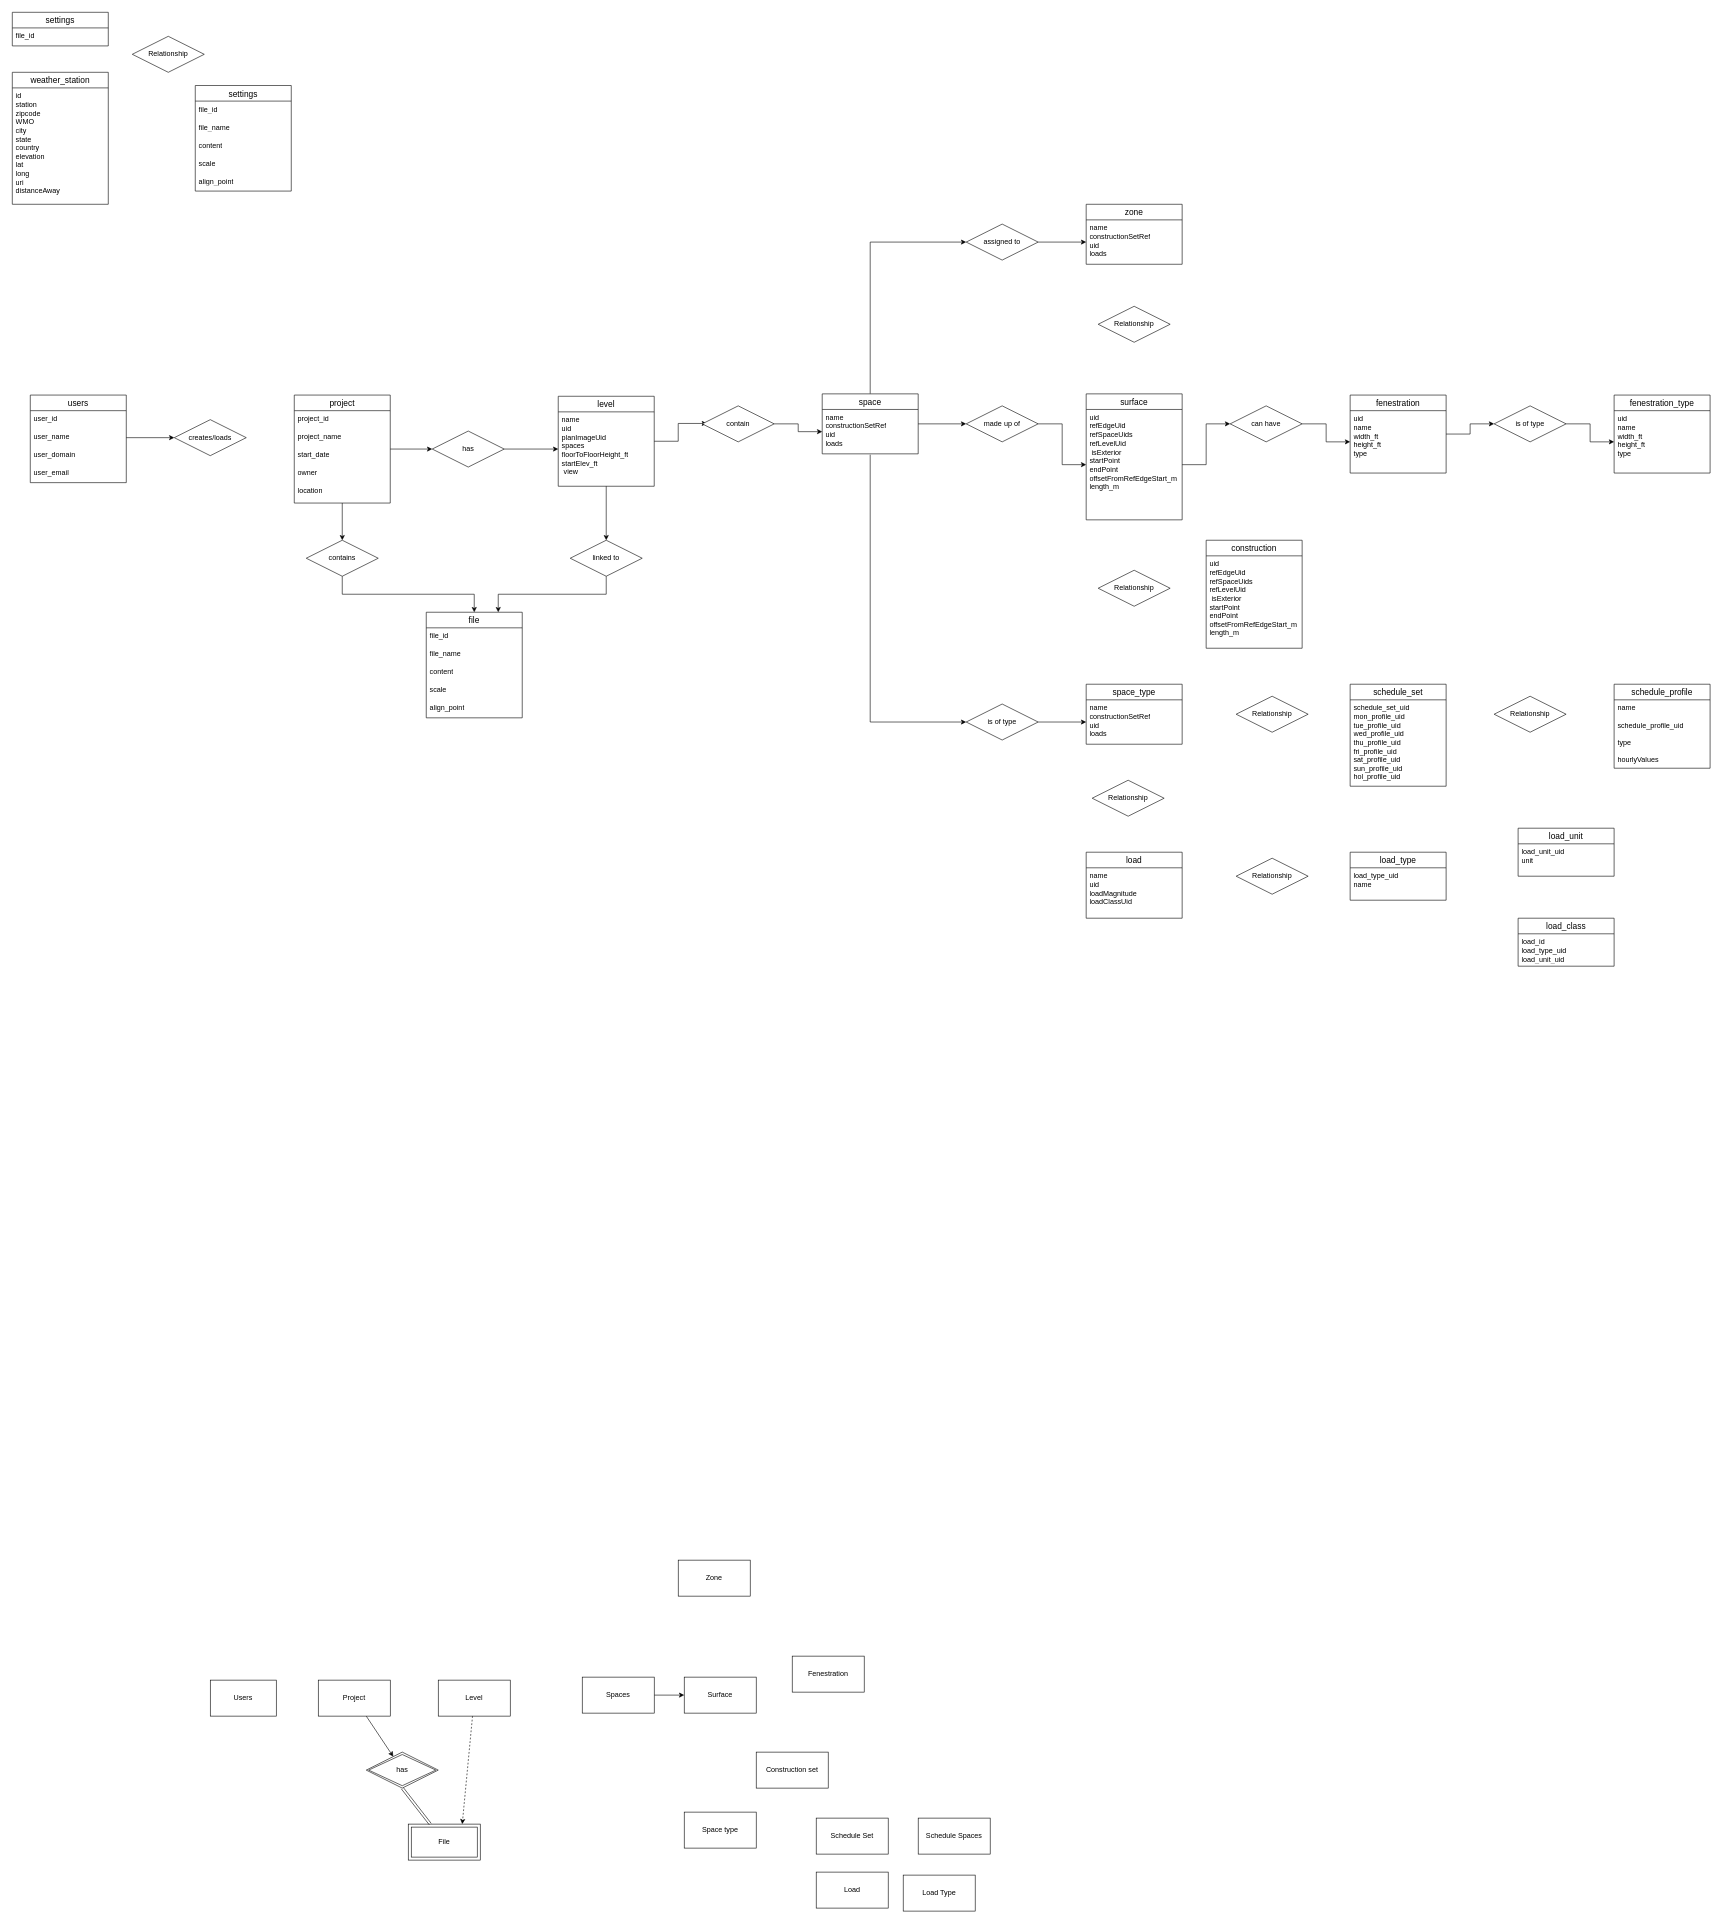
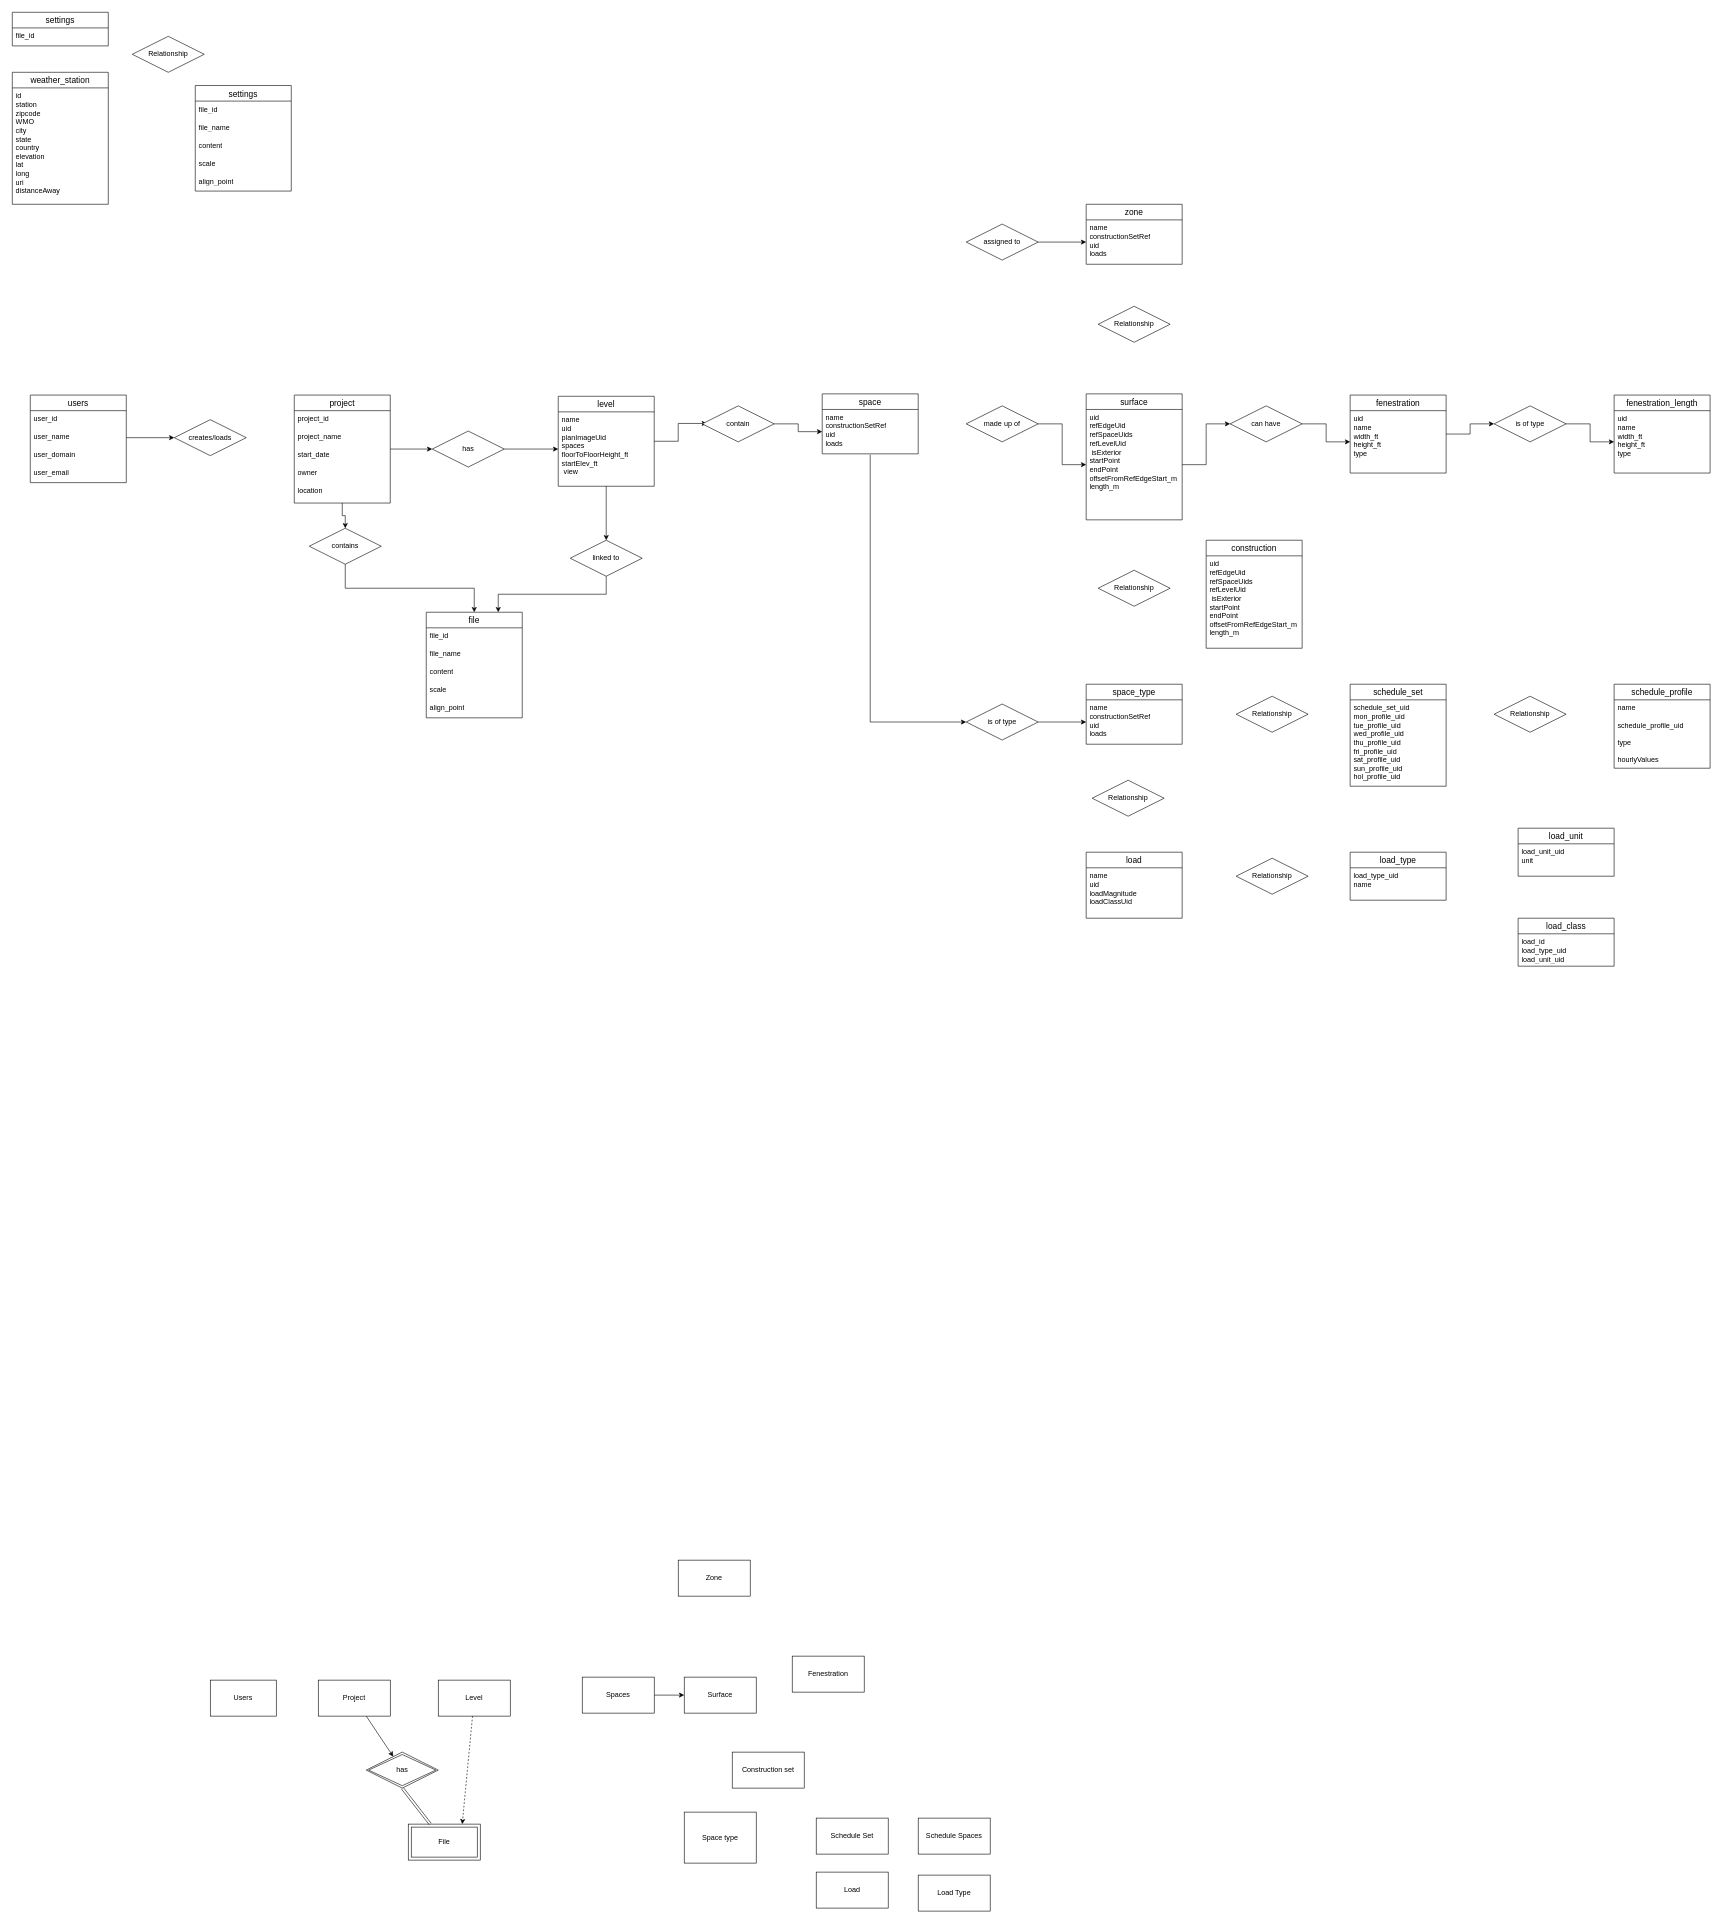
edge "space" -> "assigned to": removed
node "fenestration_type": label "fenestration_type" -> "fenestration_length"
edge "space" -> "made up of": removed
node "contains": moved (342, 558) -> (345, 546)
node "Construction set": moved (792, 1770) -> (768, 1770)
node "Space type": size 72x36 -> 72x51
node "Load Type": moved (939, 1893) -> (954, 1893)
